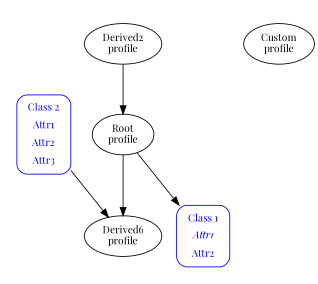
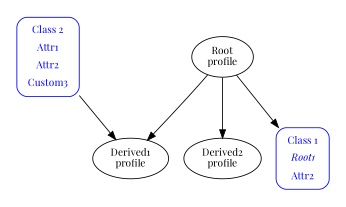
node "Custom profile": removed
edge "Derived2 profile" -> "Root profile": reversed
node "Class 2": text "Attr3" -> "Custom3"
node "Class 1": text "Attr1" -> "Root1"
node "Derived6 profile": label "Derived6 profile" -> "Derived1 profile"
